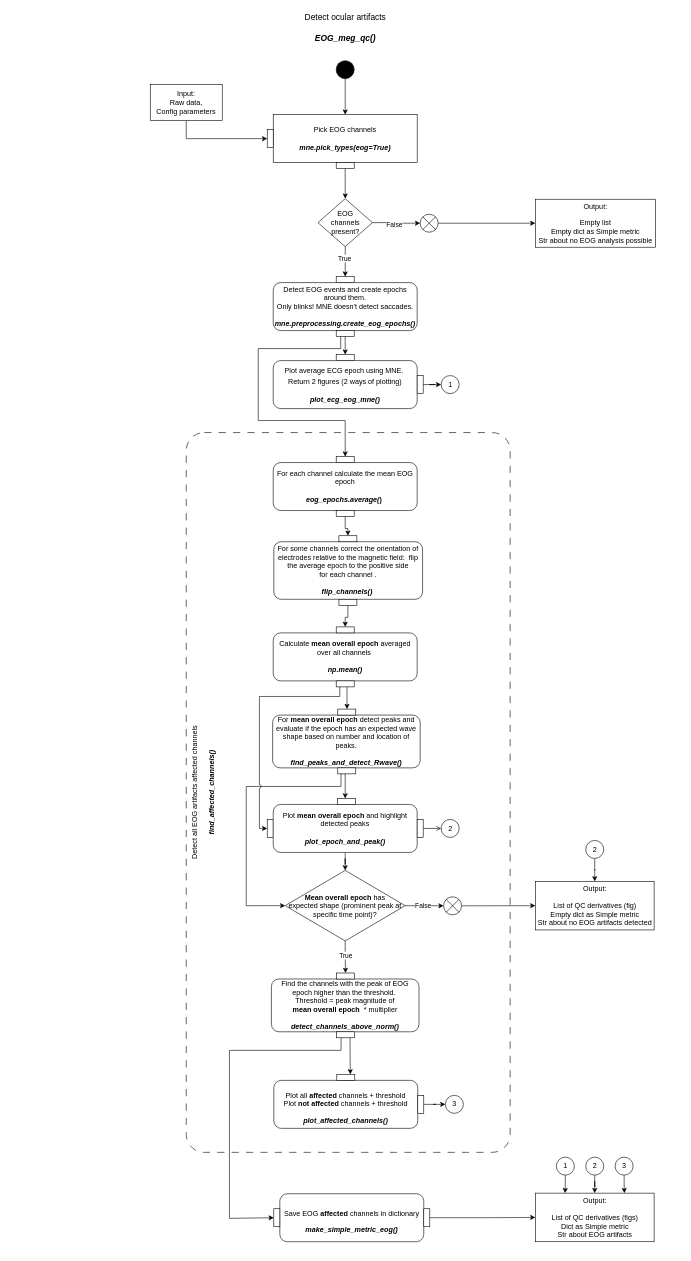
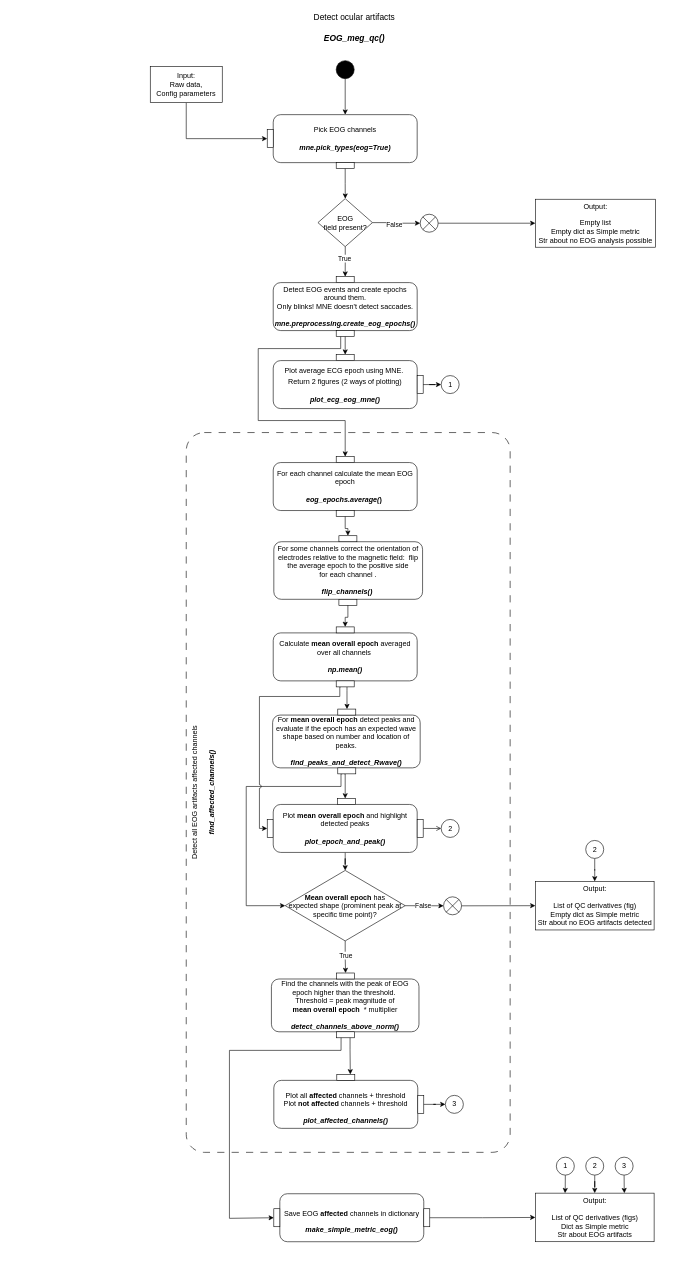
node "Detect ocular artifacts EOG_meg_qc()": moved (345, 24) -> (354, 24)
node "Input:Raw data, Config parameters": moved (186, 102) -> (186, 84)
node "Pick EOG channels mne.pick_types(eog=True)": shape rectangle -> rounded rectangle
node "EOG channels present?": label "EOG channels present?" -> "EOG field present?"
